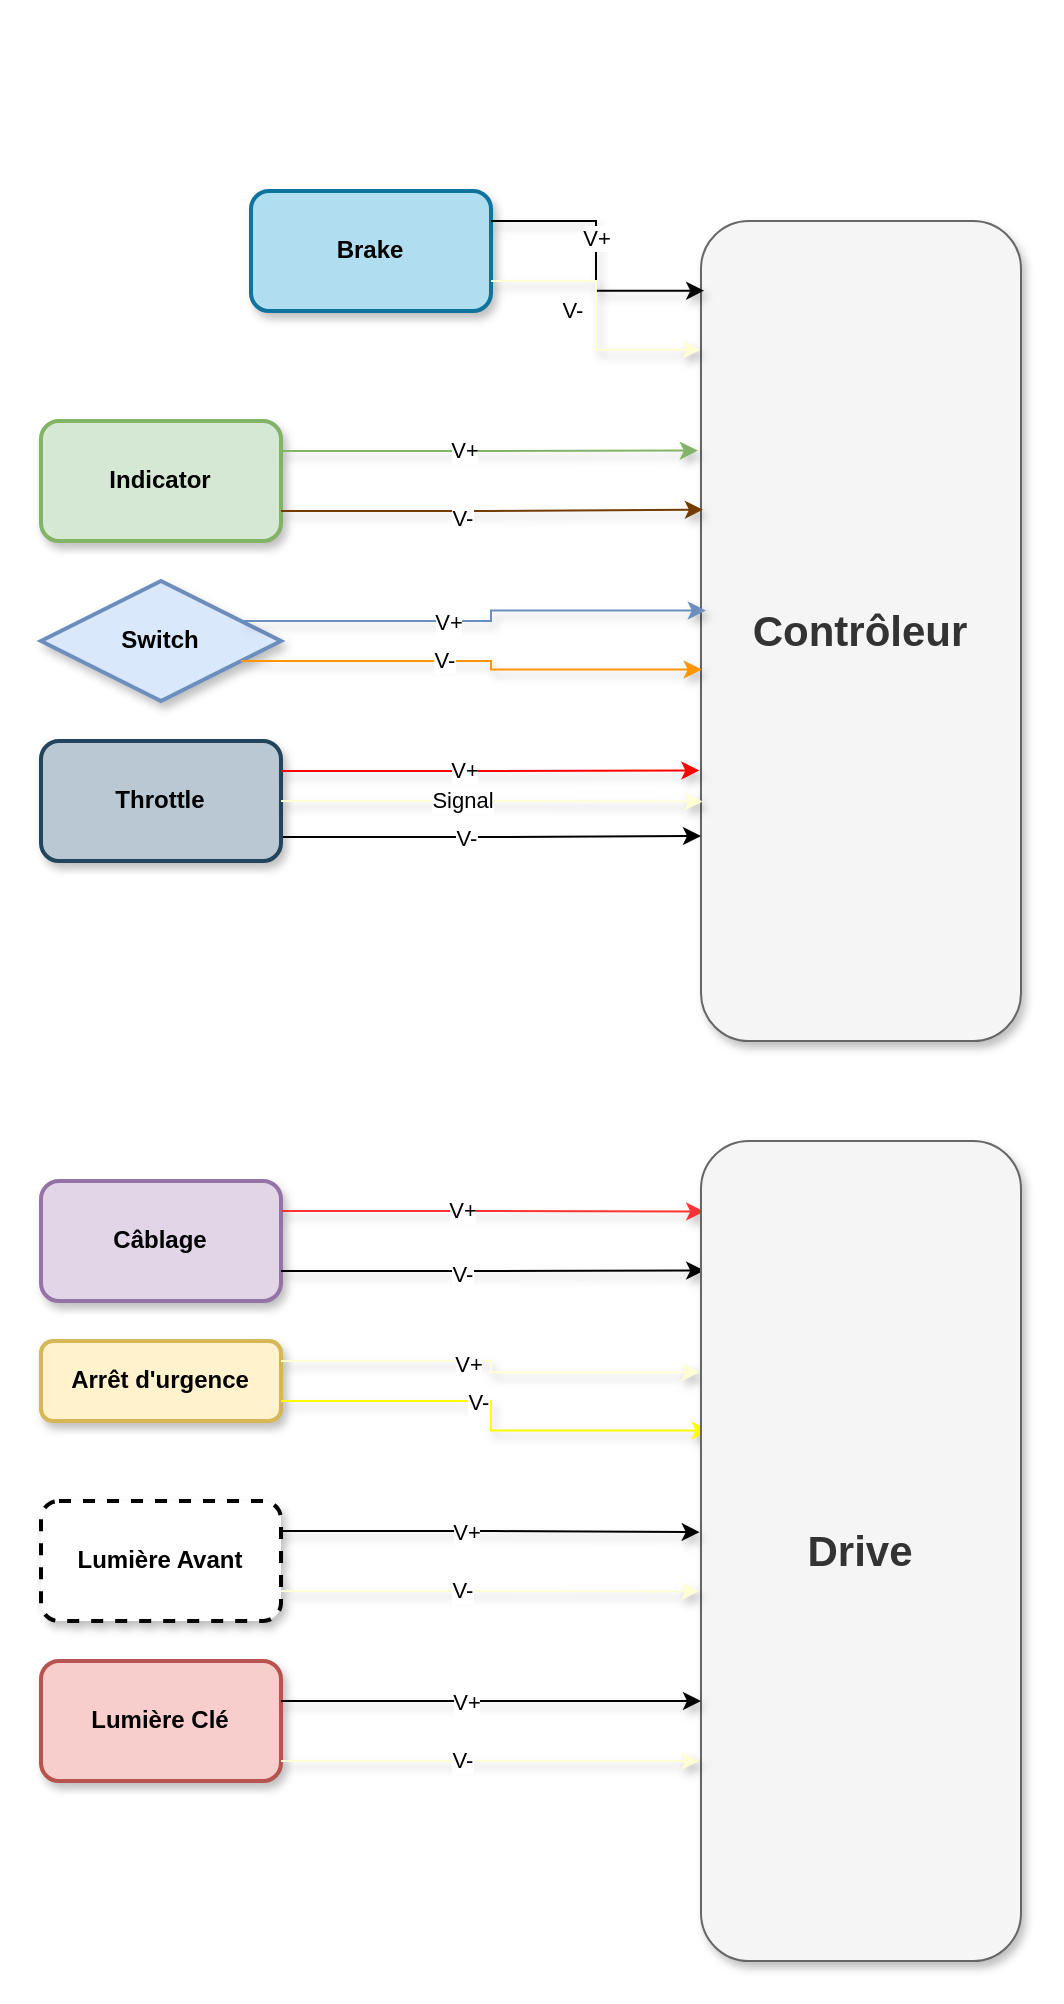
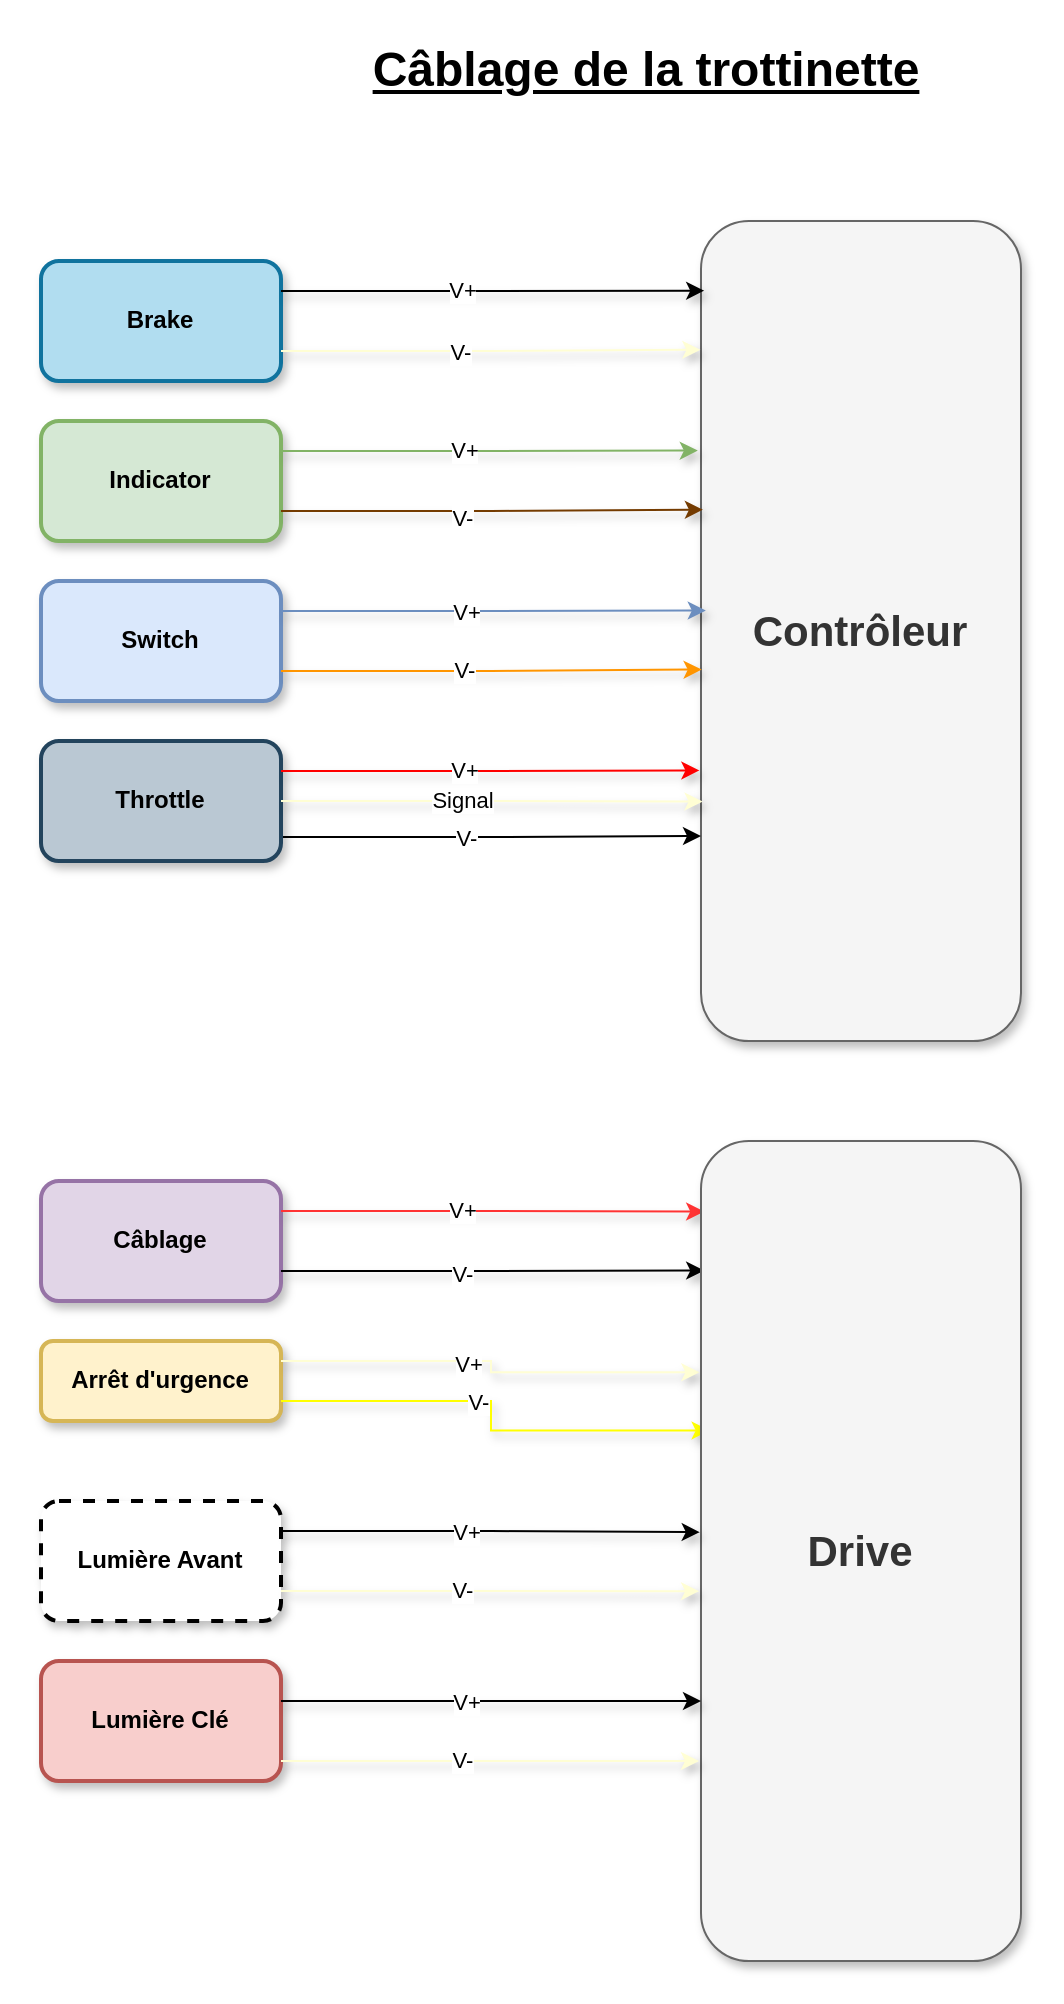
node "Câblage de la trottinette": added
node "Brake": moved (371, 251) -> (161, 321)
node "Switch": shape diamond -> rounded rectangle
